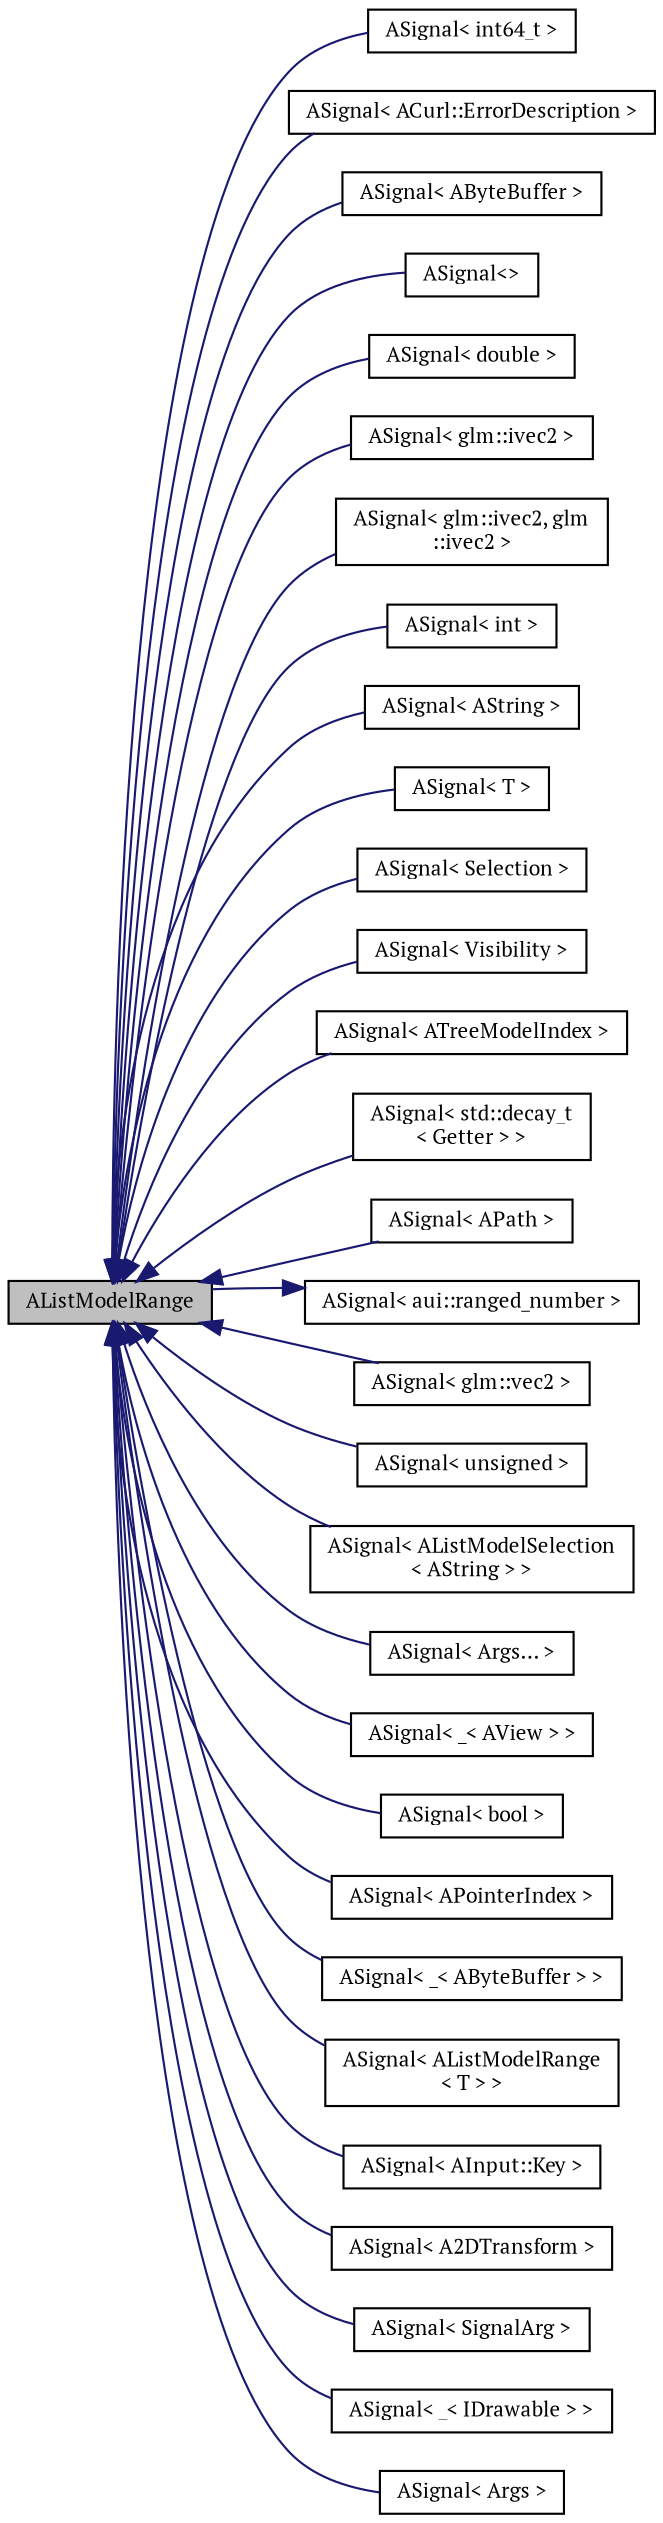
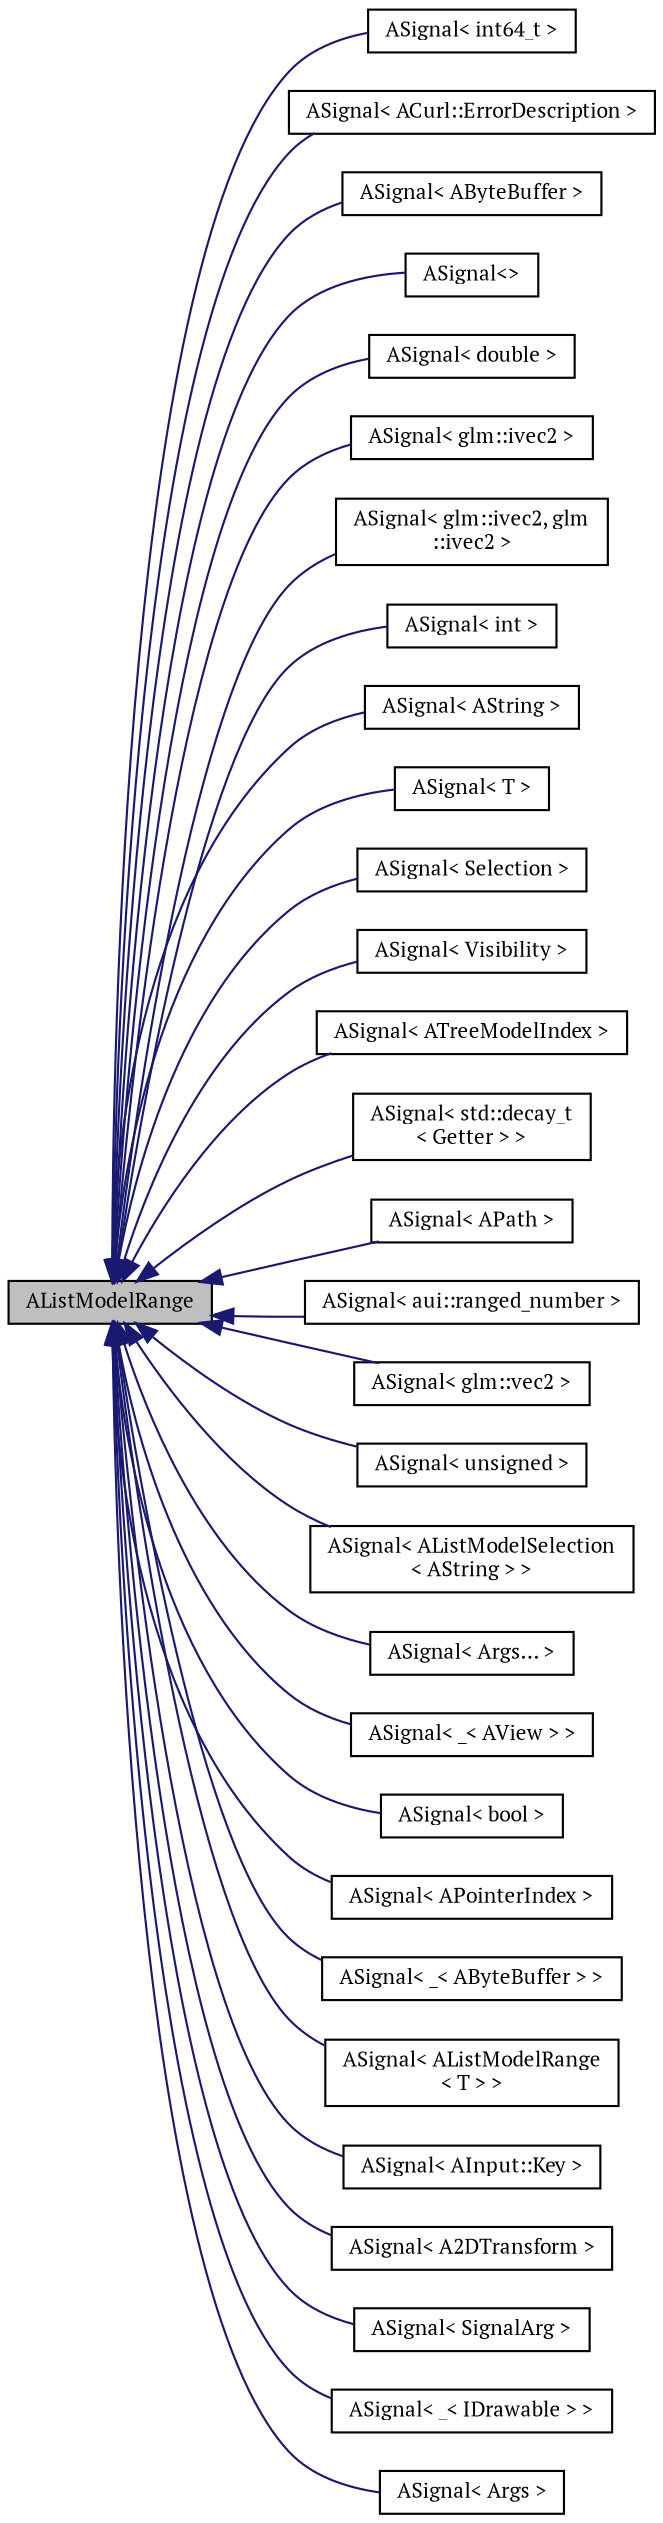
edge "AListModelRange" -> "ASignal< aui::ranged_number >": reversed
